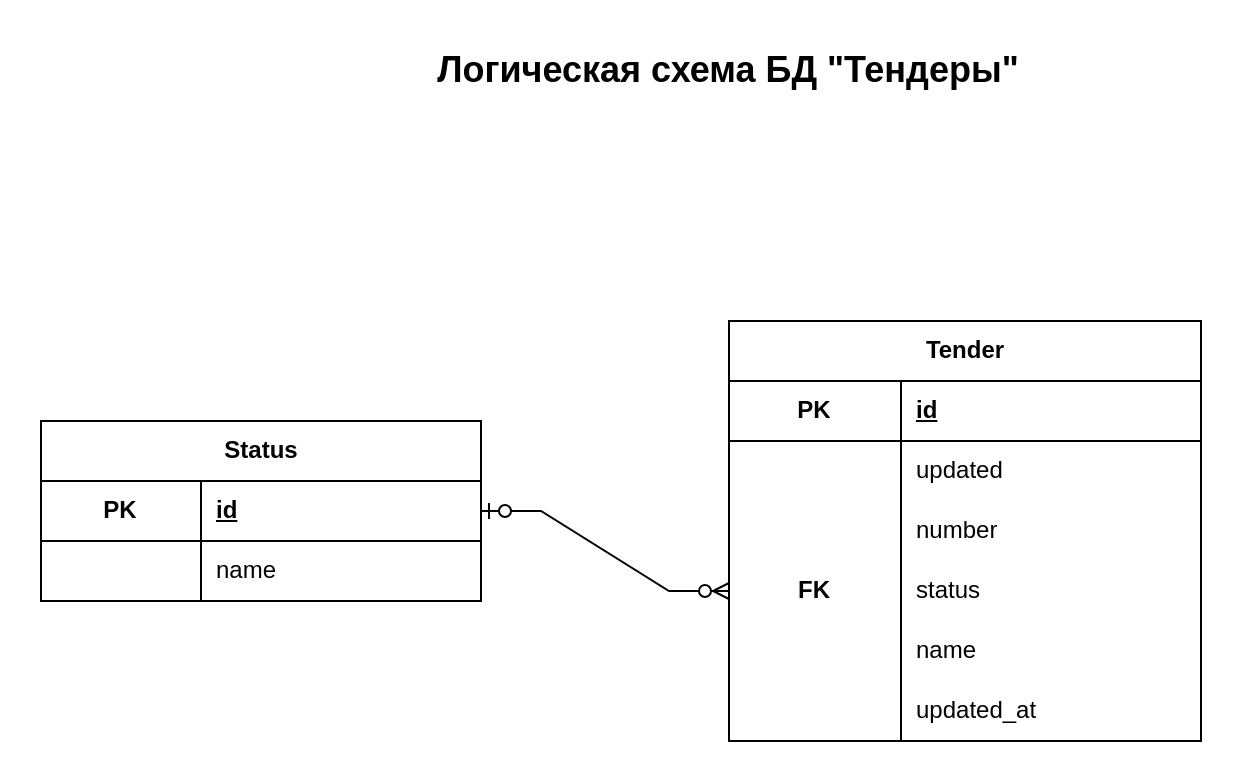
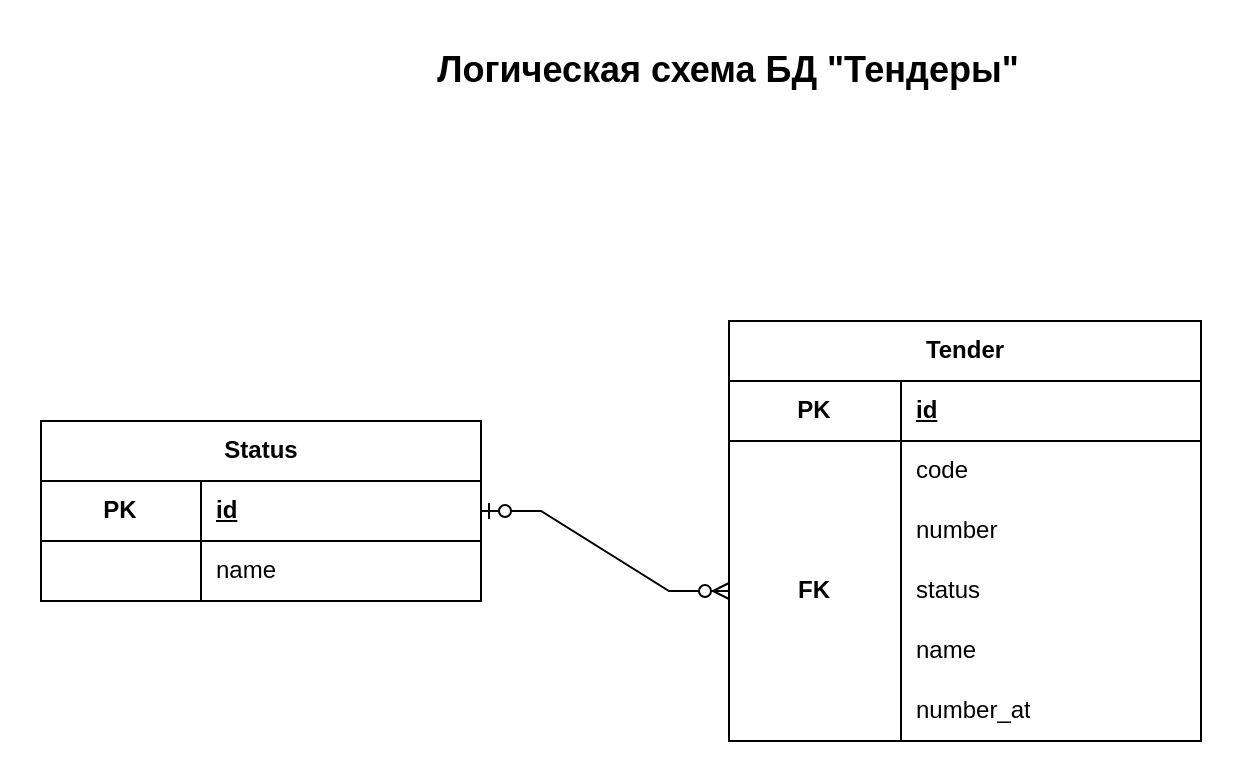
node "updated": label "updated" -> "code"
node "updated_at": label "updated_at" -> "number_at"
